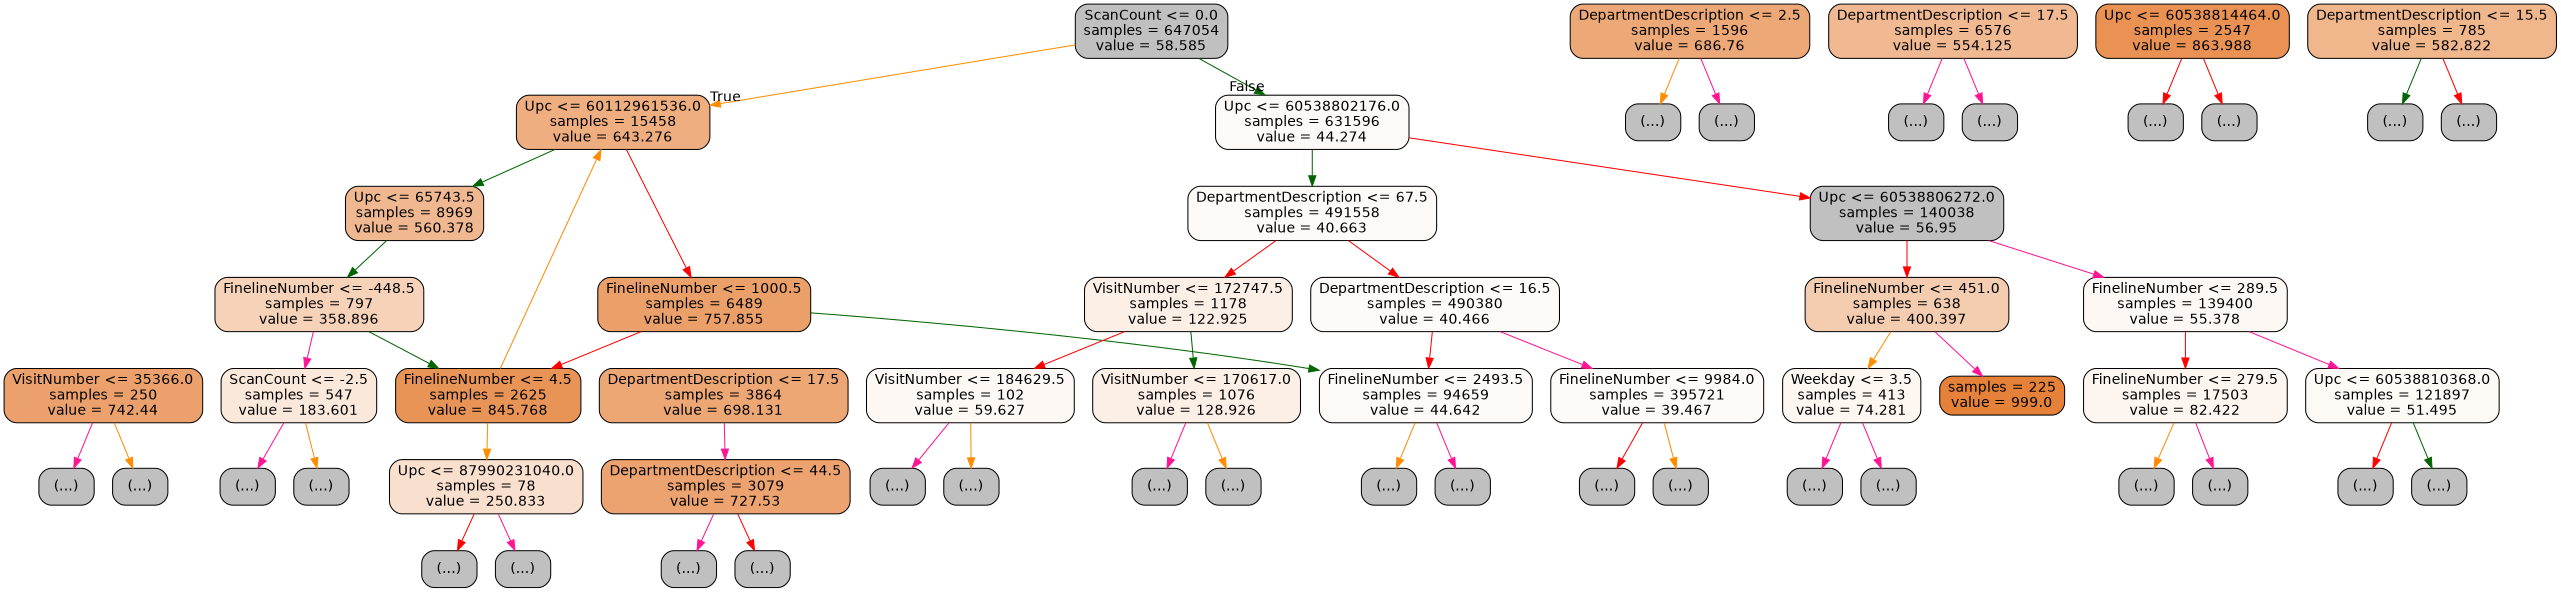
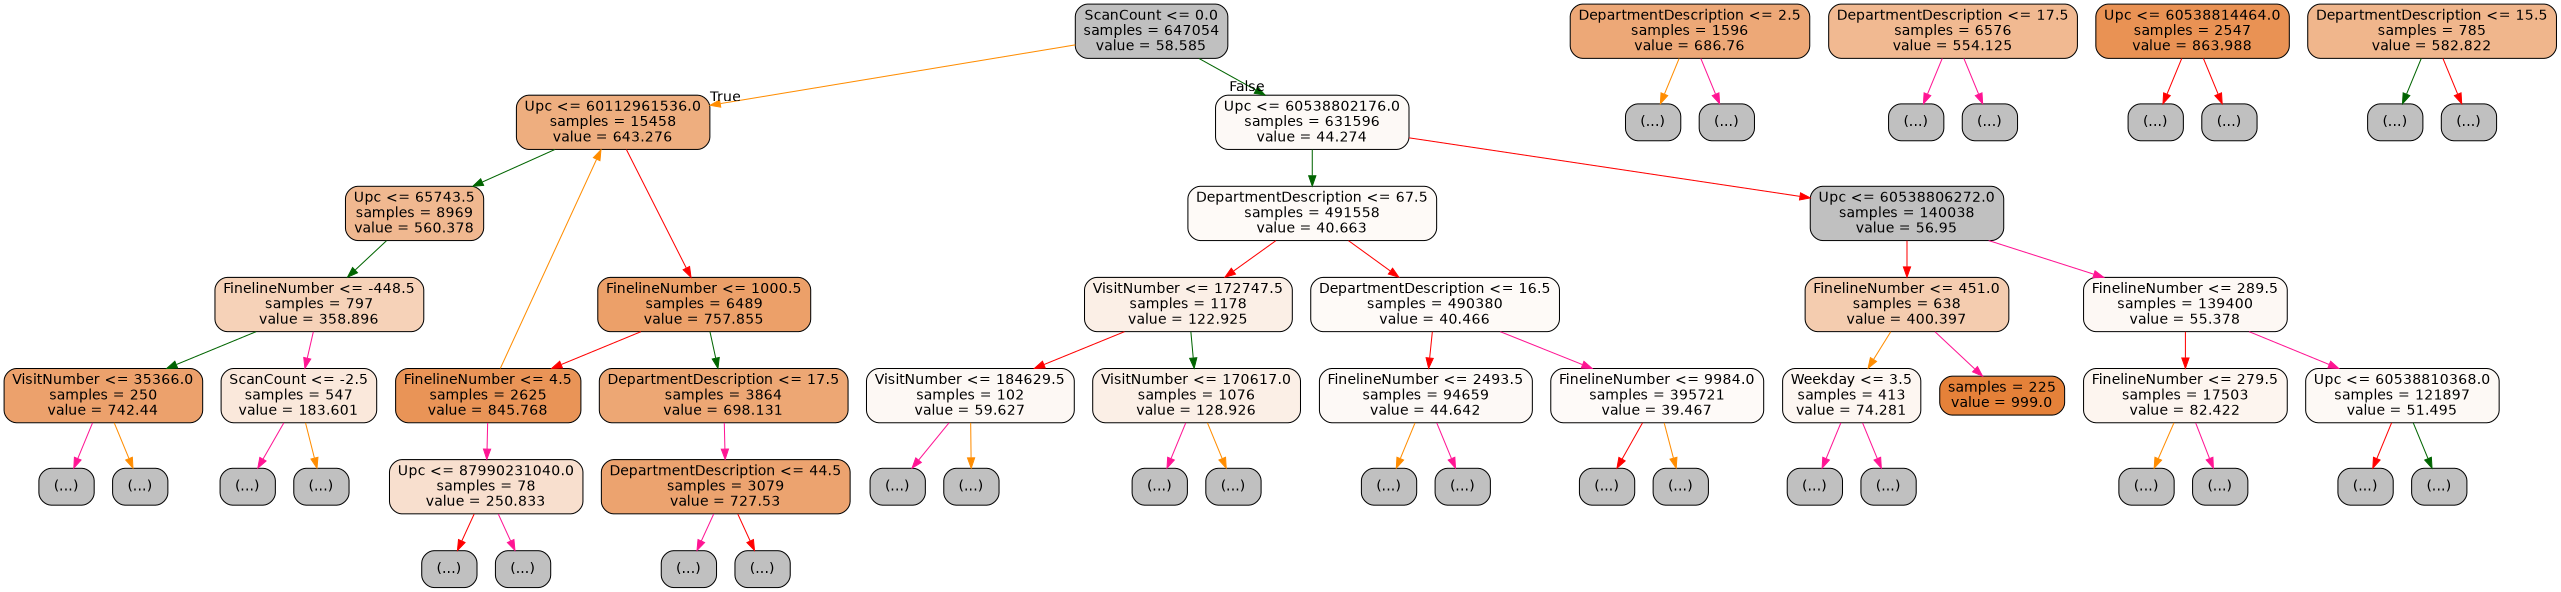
edge "FinelineNumber <= 1000.5 samples = 6489 value = 757.855" -> "FinelineNumber <= 2493.5 samples = 94659 value = 44.642": now "FinelineNumber <= 1000.5 samples = 6489 value = 757.855" -> "DepartmentDescription <= 17.5 samples = 3864 value = 698.131"
edge "FinelineNumber <= -448.5 samples = 797 value = 358.896" -> "FinelineNumber <= 4.5 samples = 2625 value = 845.768": now "FinelineNumber <= -448.5 samples = 797 value = 358.896" -> "VisitNumber <= 35366.0 samples = 250 value = 742.44"
edge "FinelineNumber <= 4.5 samples = 2625 value = 845.768" -> "Upc <= 87990231040.0 samples = 78 value = 250.833": color darkorange -> deeppink
